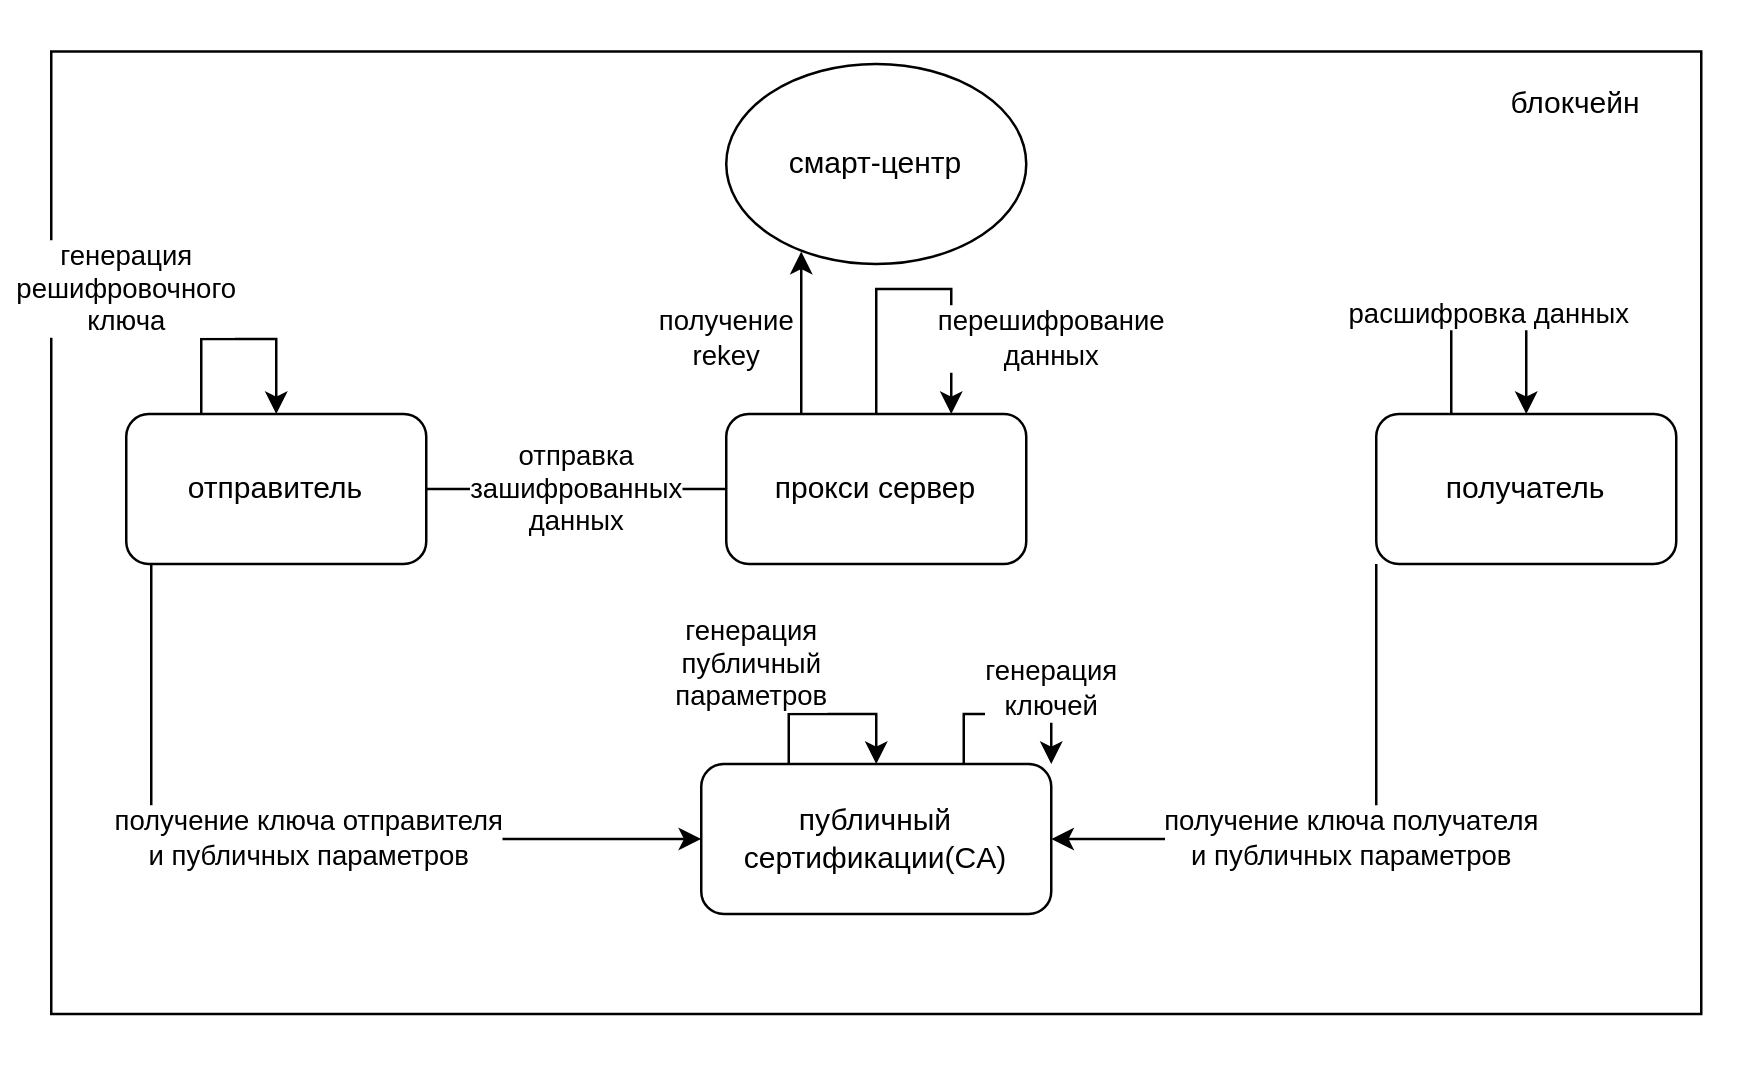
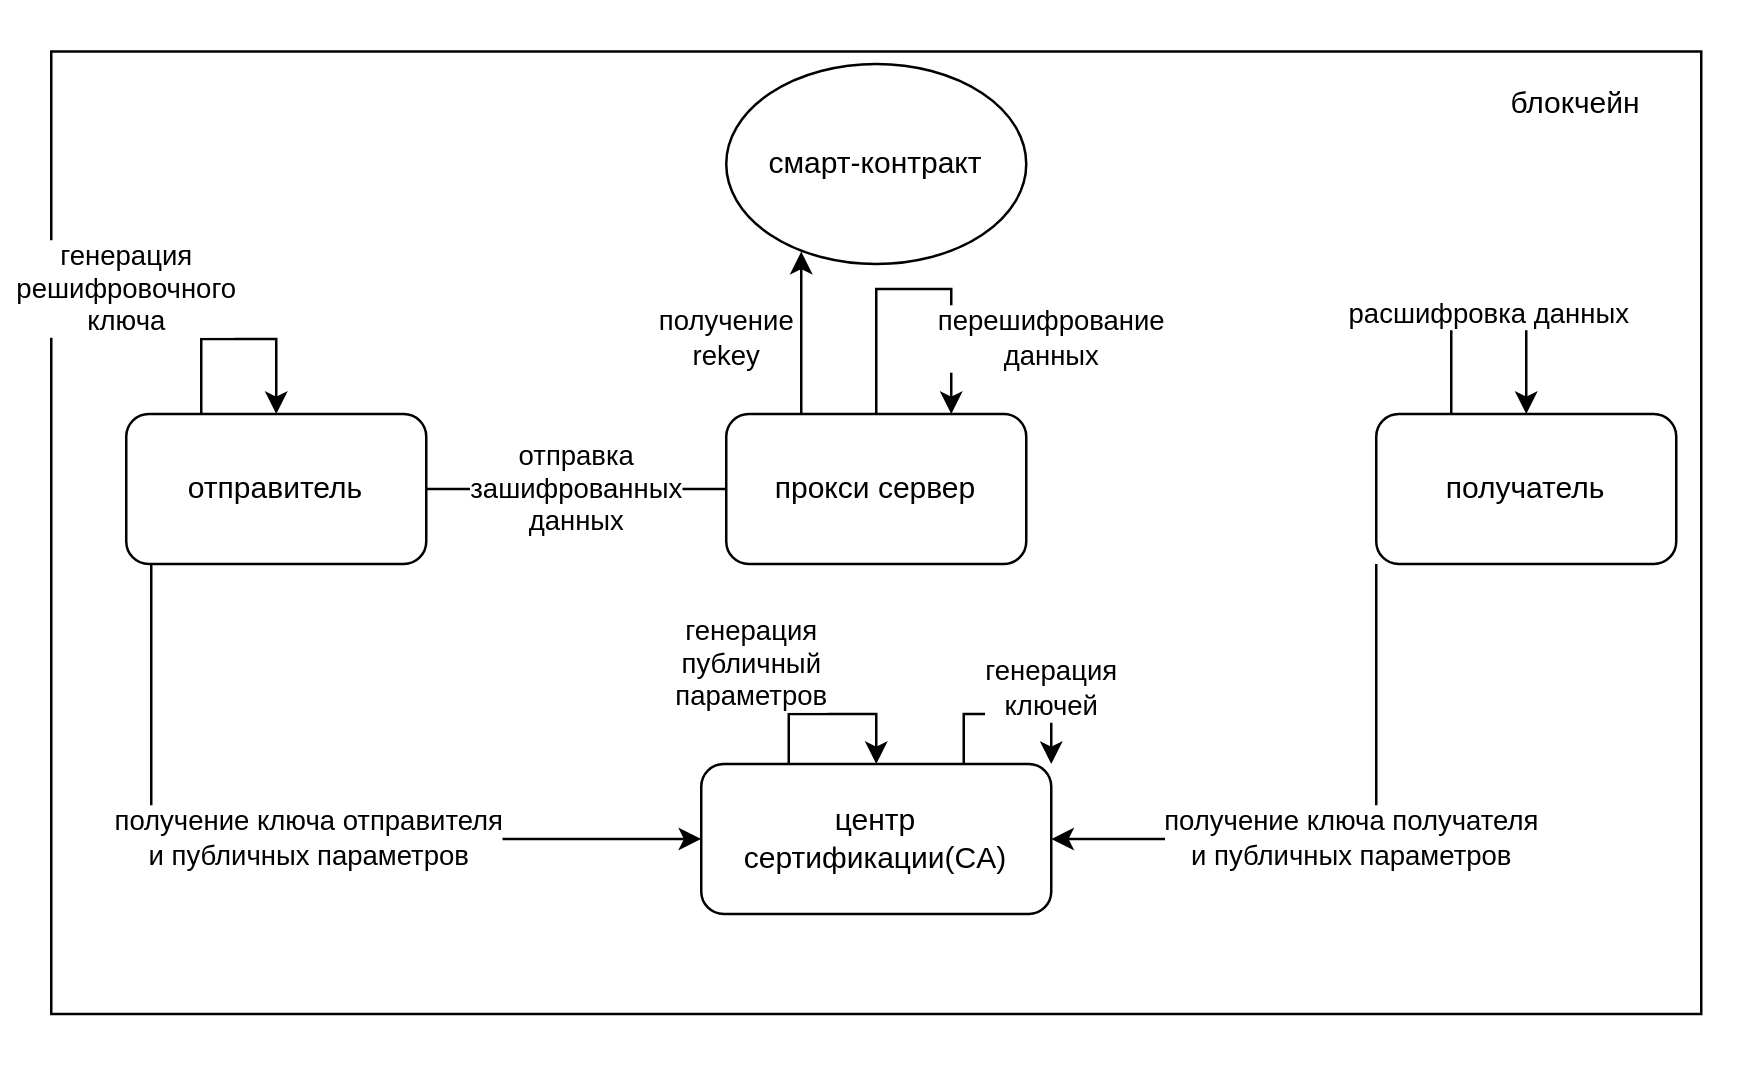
node "смарт-центр": label "смарт-центр" -> "смарт-контракт"
node "публичный сертификации(CA)": label "публичный сертификации(CA)" -> "центр сертификации(CA)"
